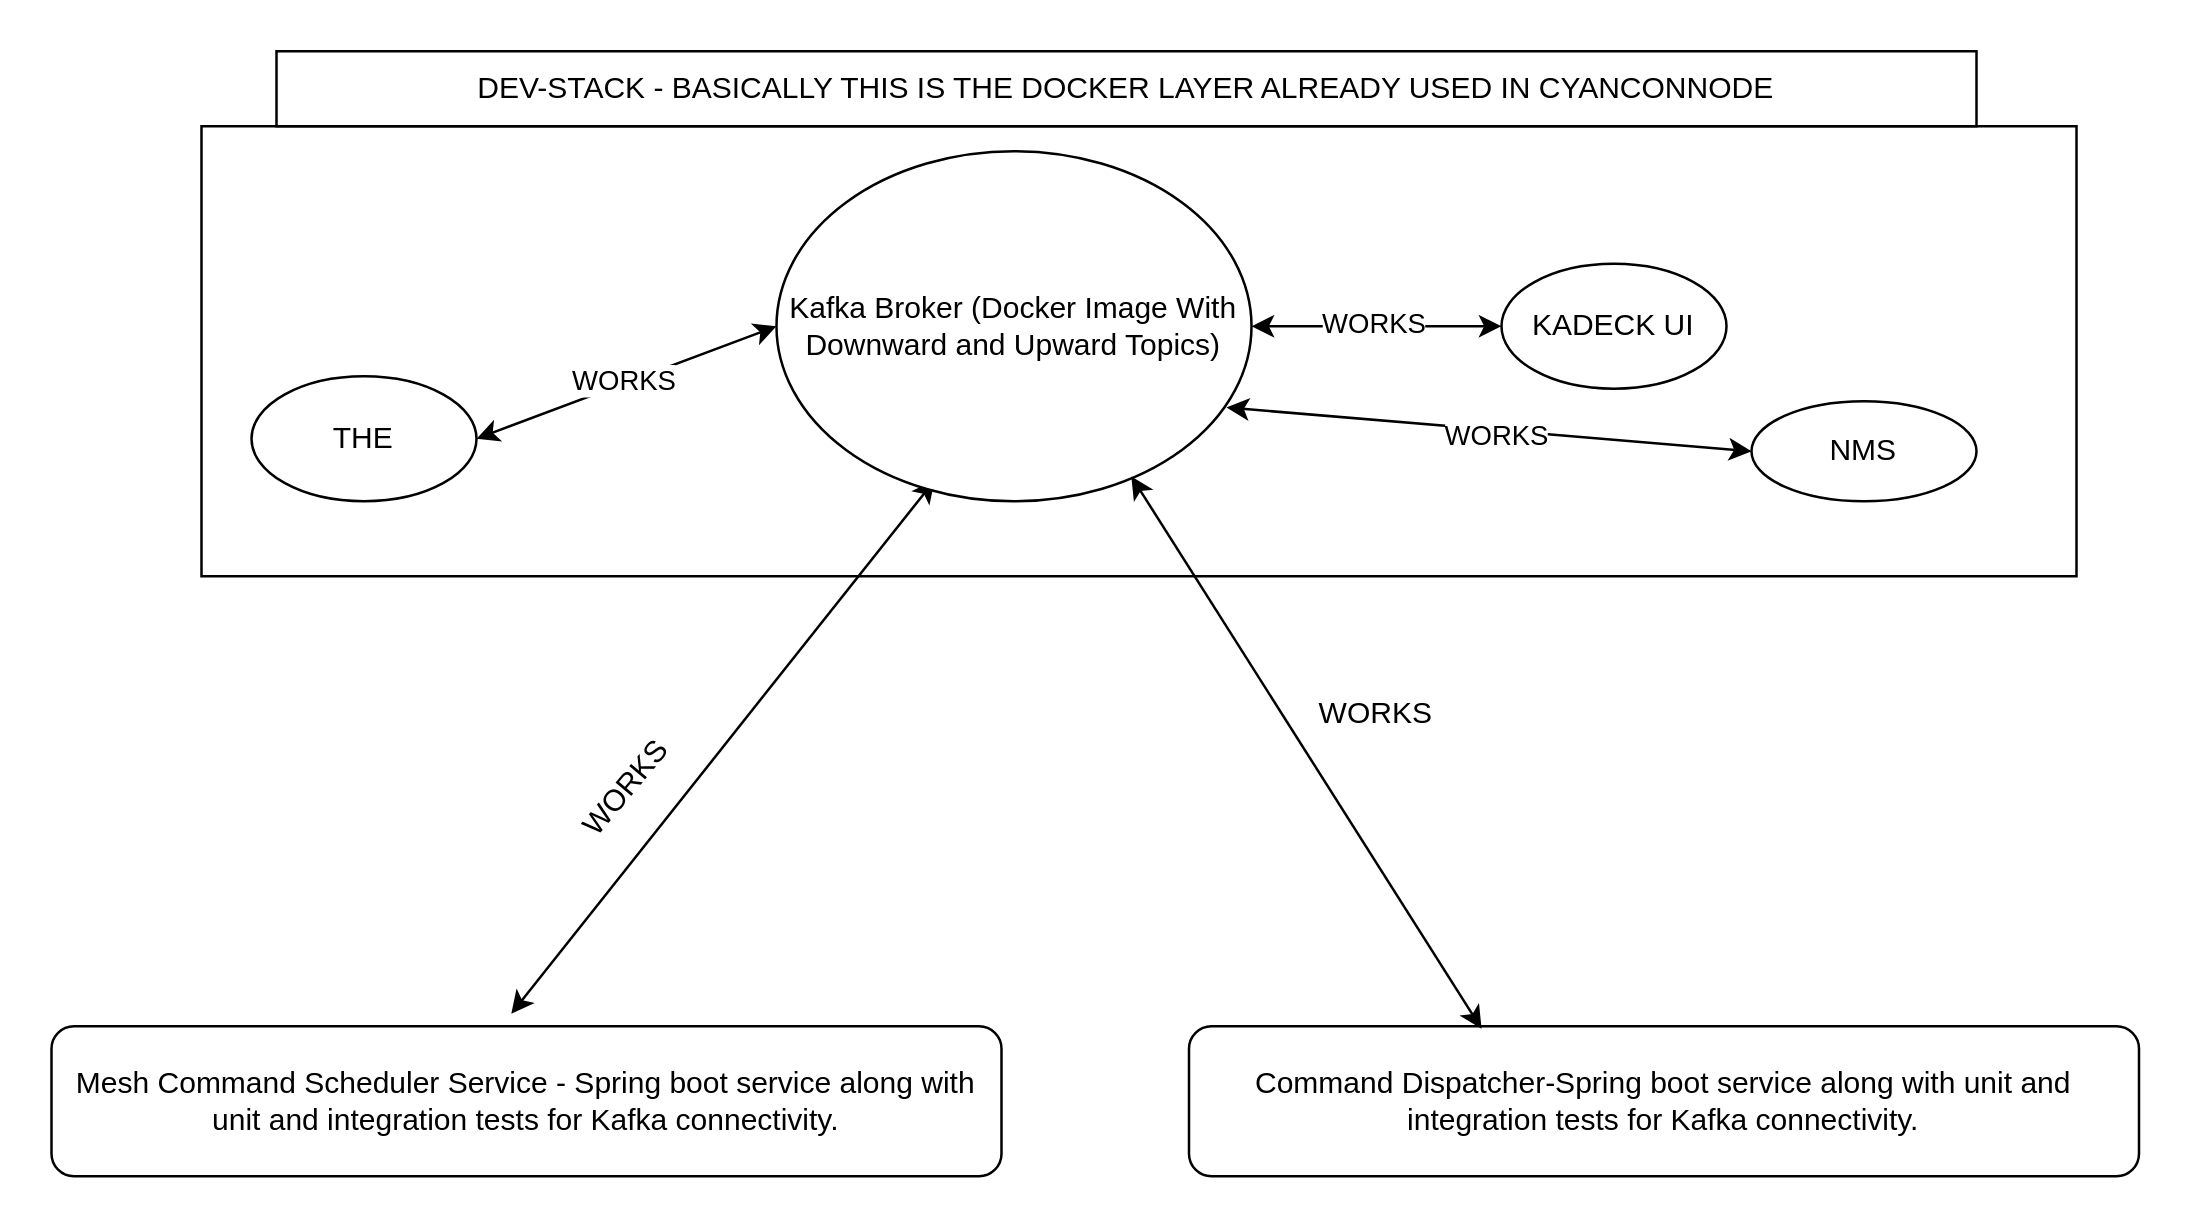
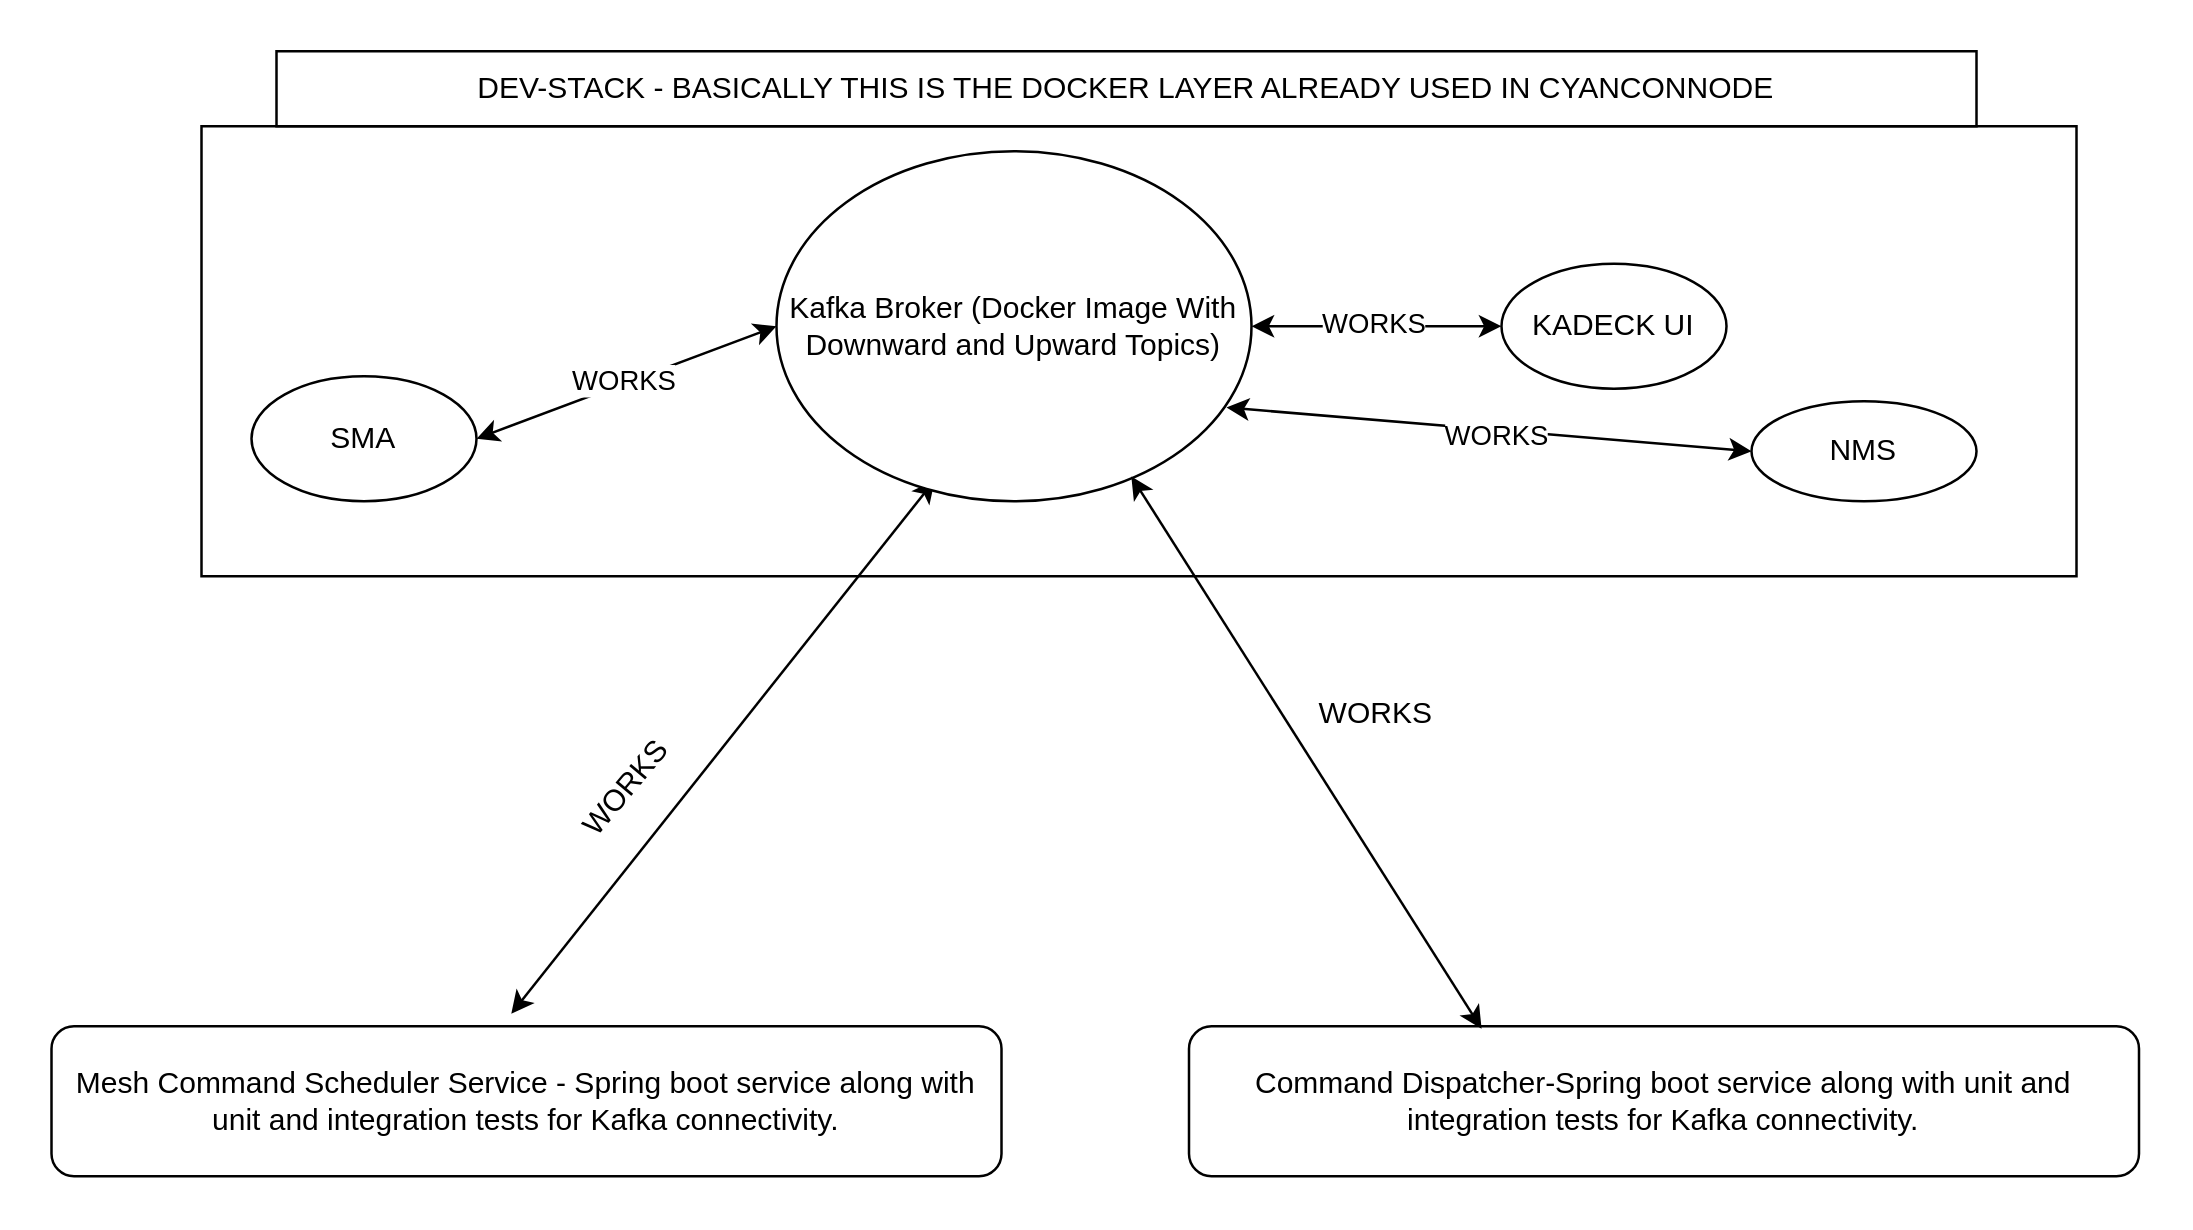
node "THE": label "THE" -> "SMA"
